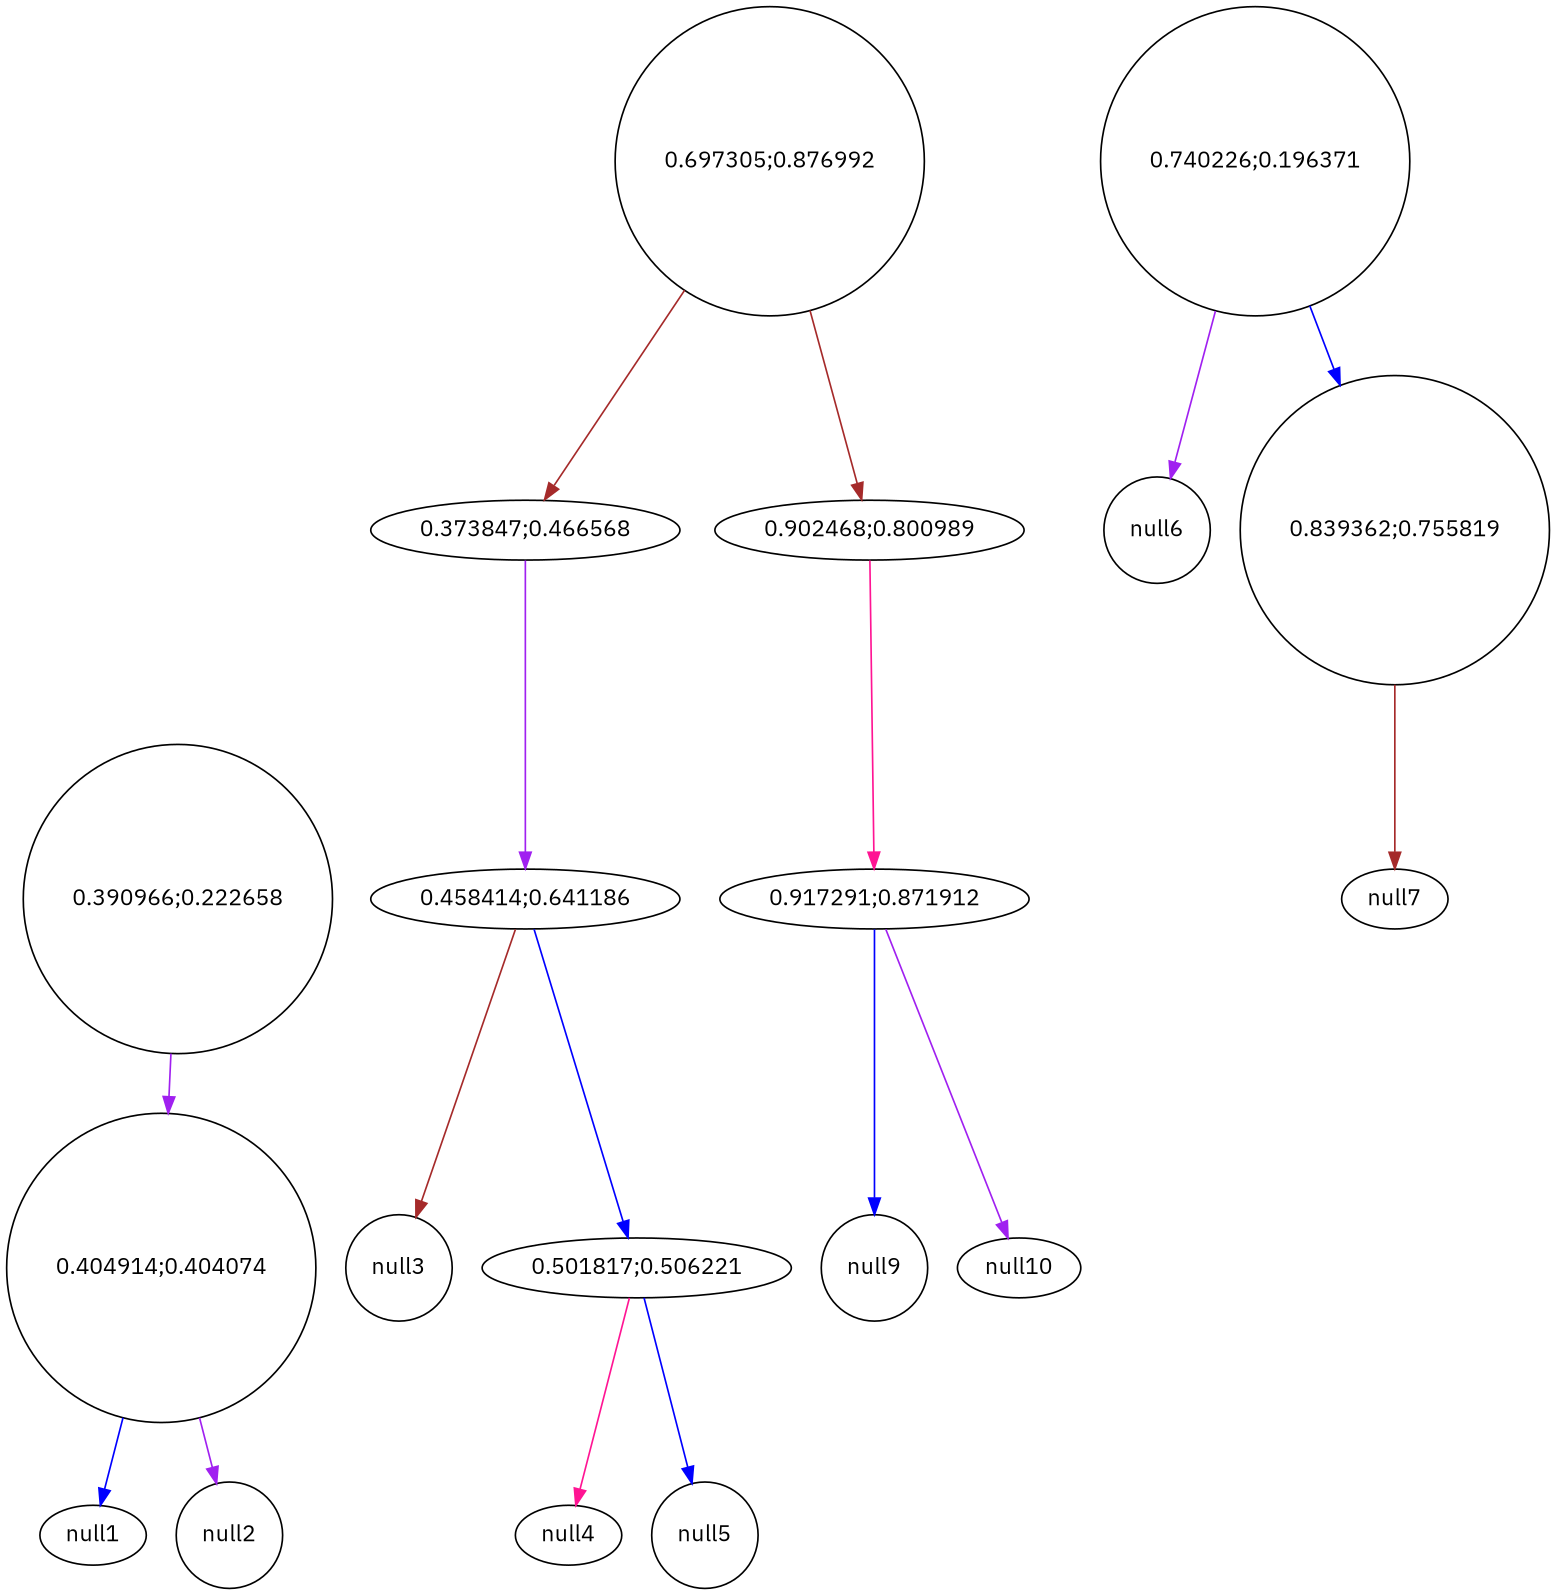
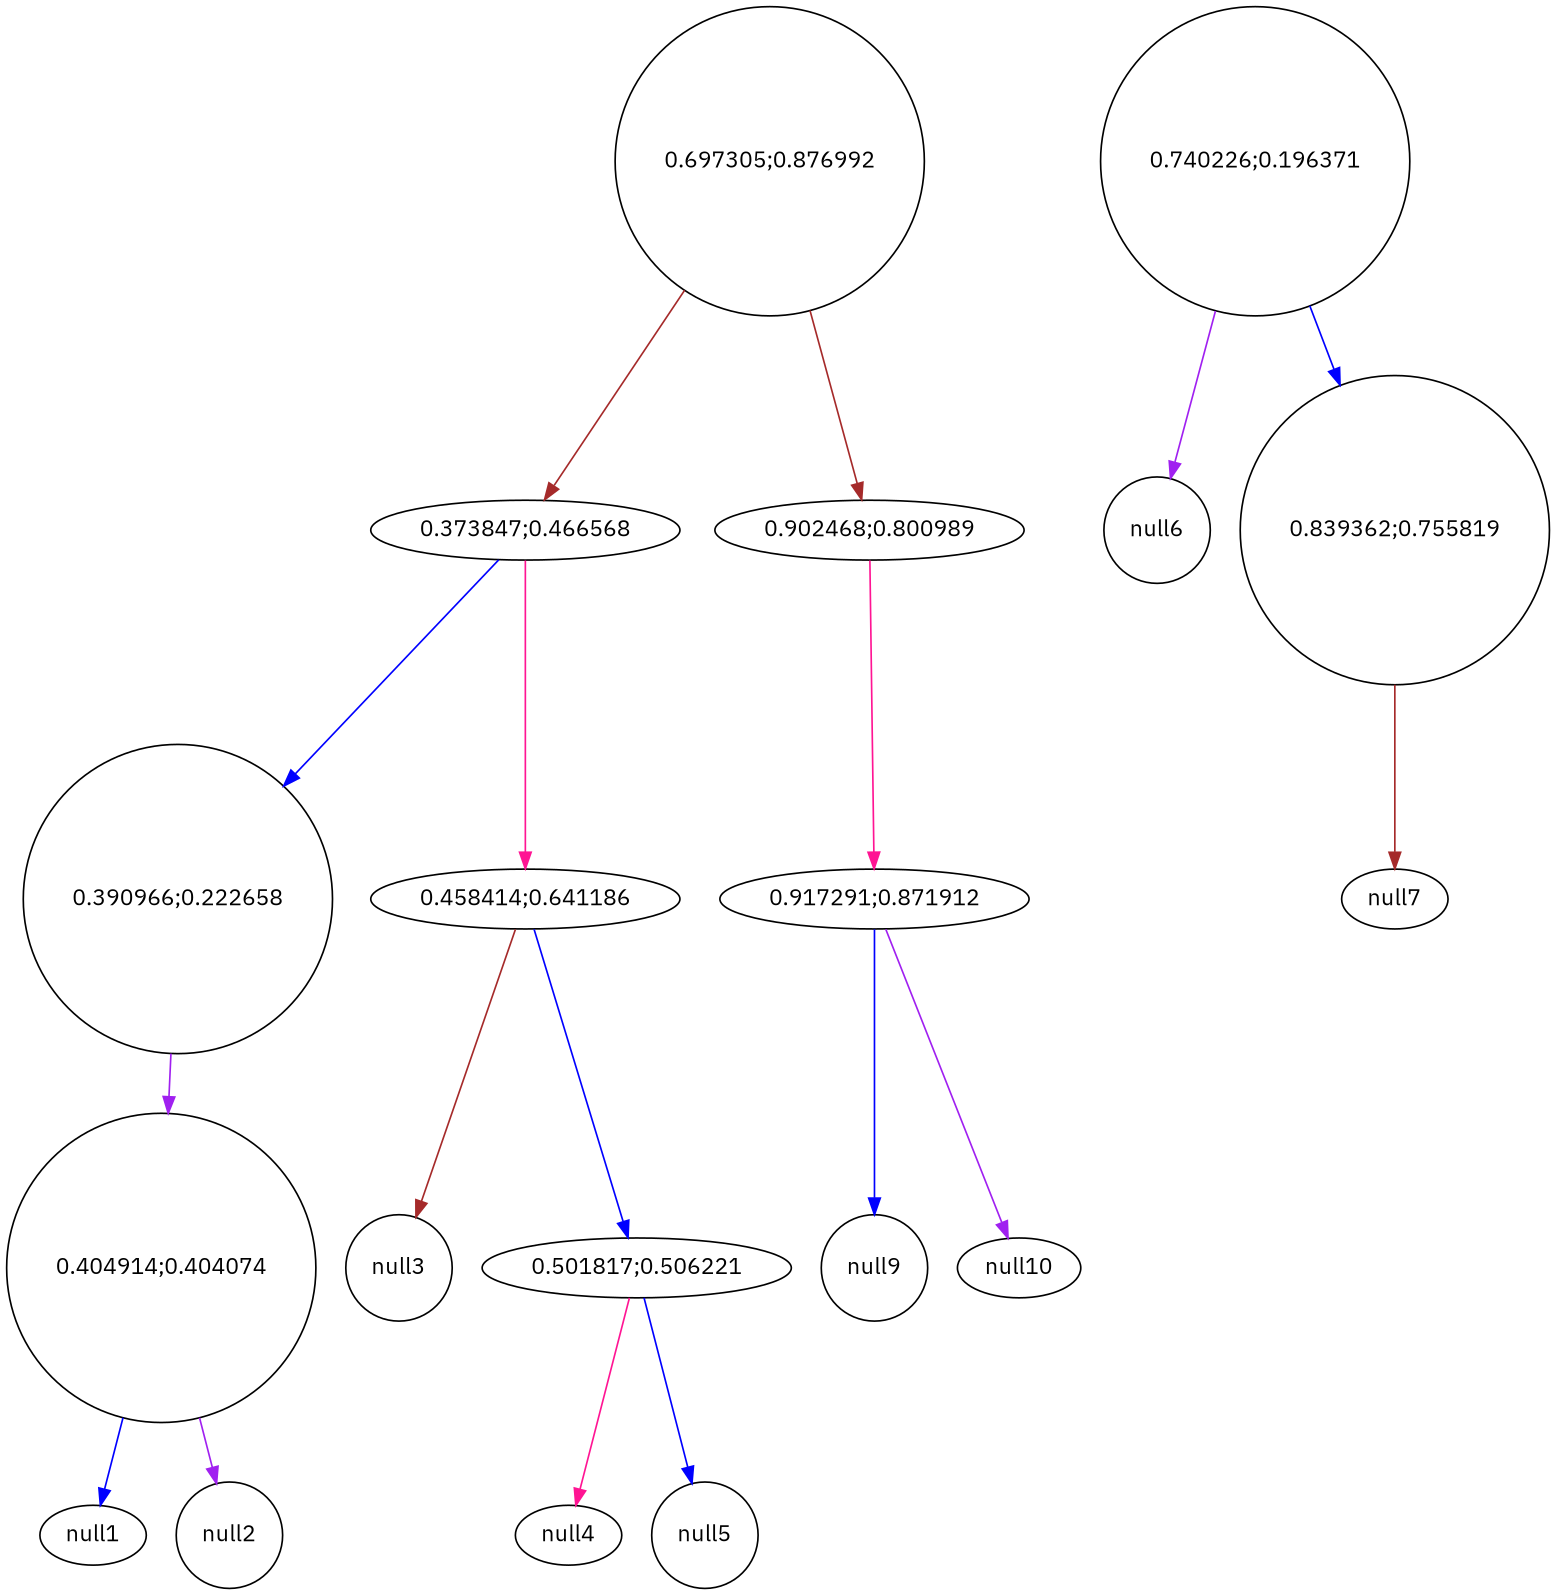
edge "0.373847;0.466568" -> "0.390966;0.222658": added
edge "0.373847;0.466568" -> "0.458414;0.641186": color purple -> deeppink
